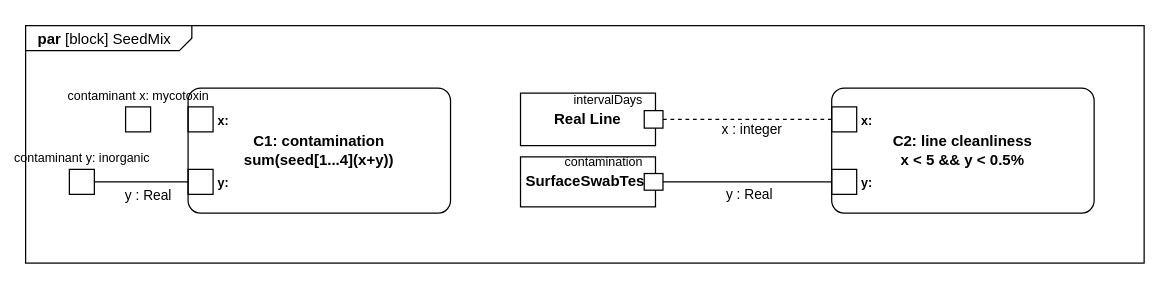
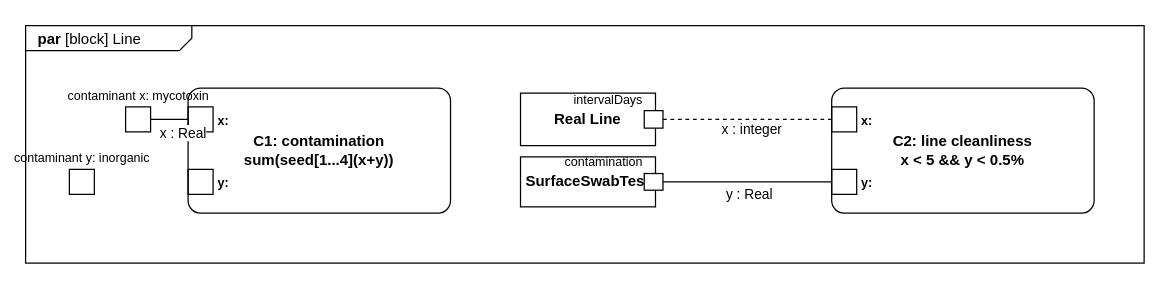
node "par [block] SeedMix": label "par [block] SeedMix" -> "par [block] Line"
edge "contaminant x: mycotoxin" -- "C1: contamination sum(seed[1...4](x+y))": added, label "x : Real"
edge "C1: contamination sum(seed[1...4](x+y))" -- "contaminant y: inorganic": removed, label "y : Real"
